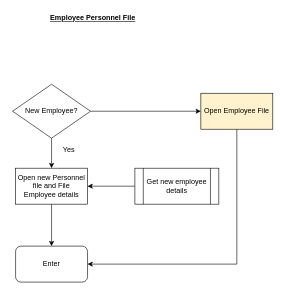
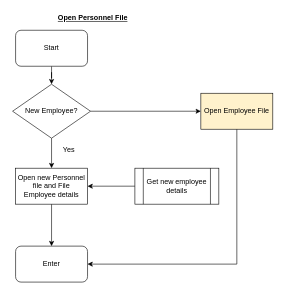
node "Employee Personnel File": label "Employee Personnel File" -> "Open Personnel File"
node "Start": added
edge "Start" -> "New Employee?": added
